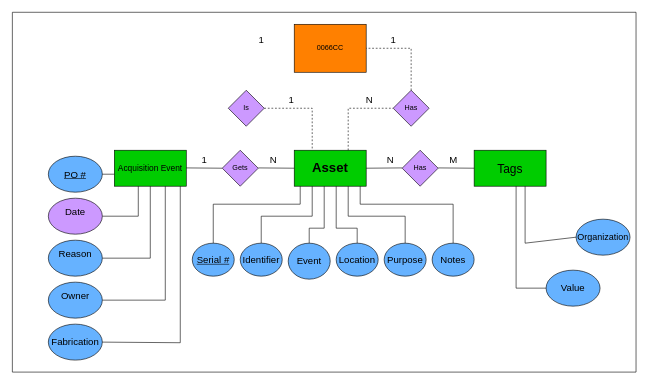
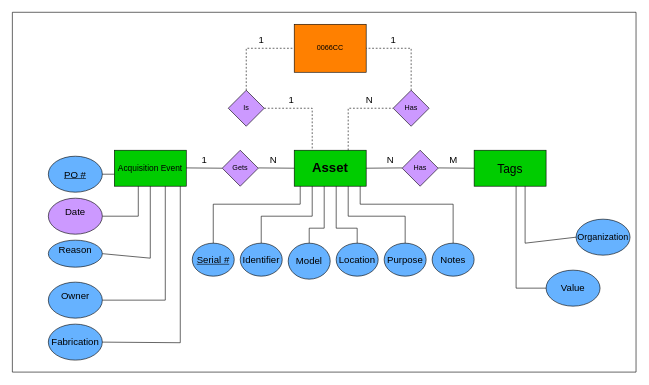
edge "0066CC" -- "Is": added
node "Reason": size 54x36 -> 54x27
node "Event": label "Event" -> "Model"
